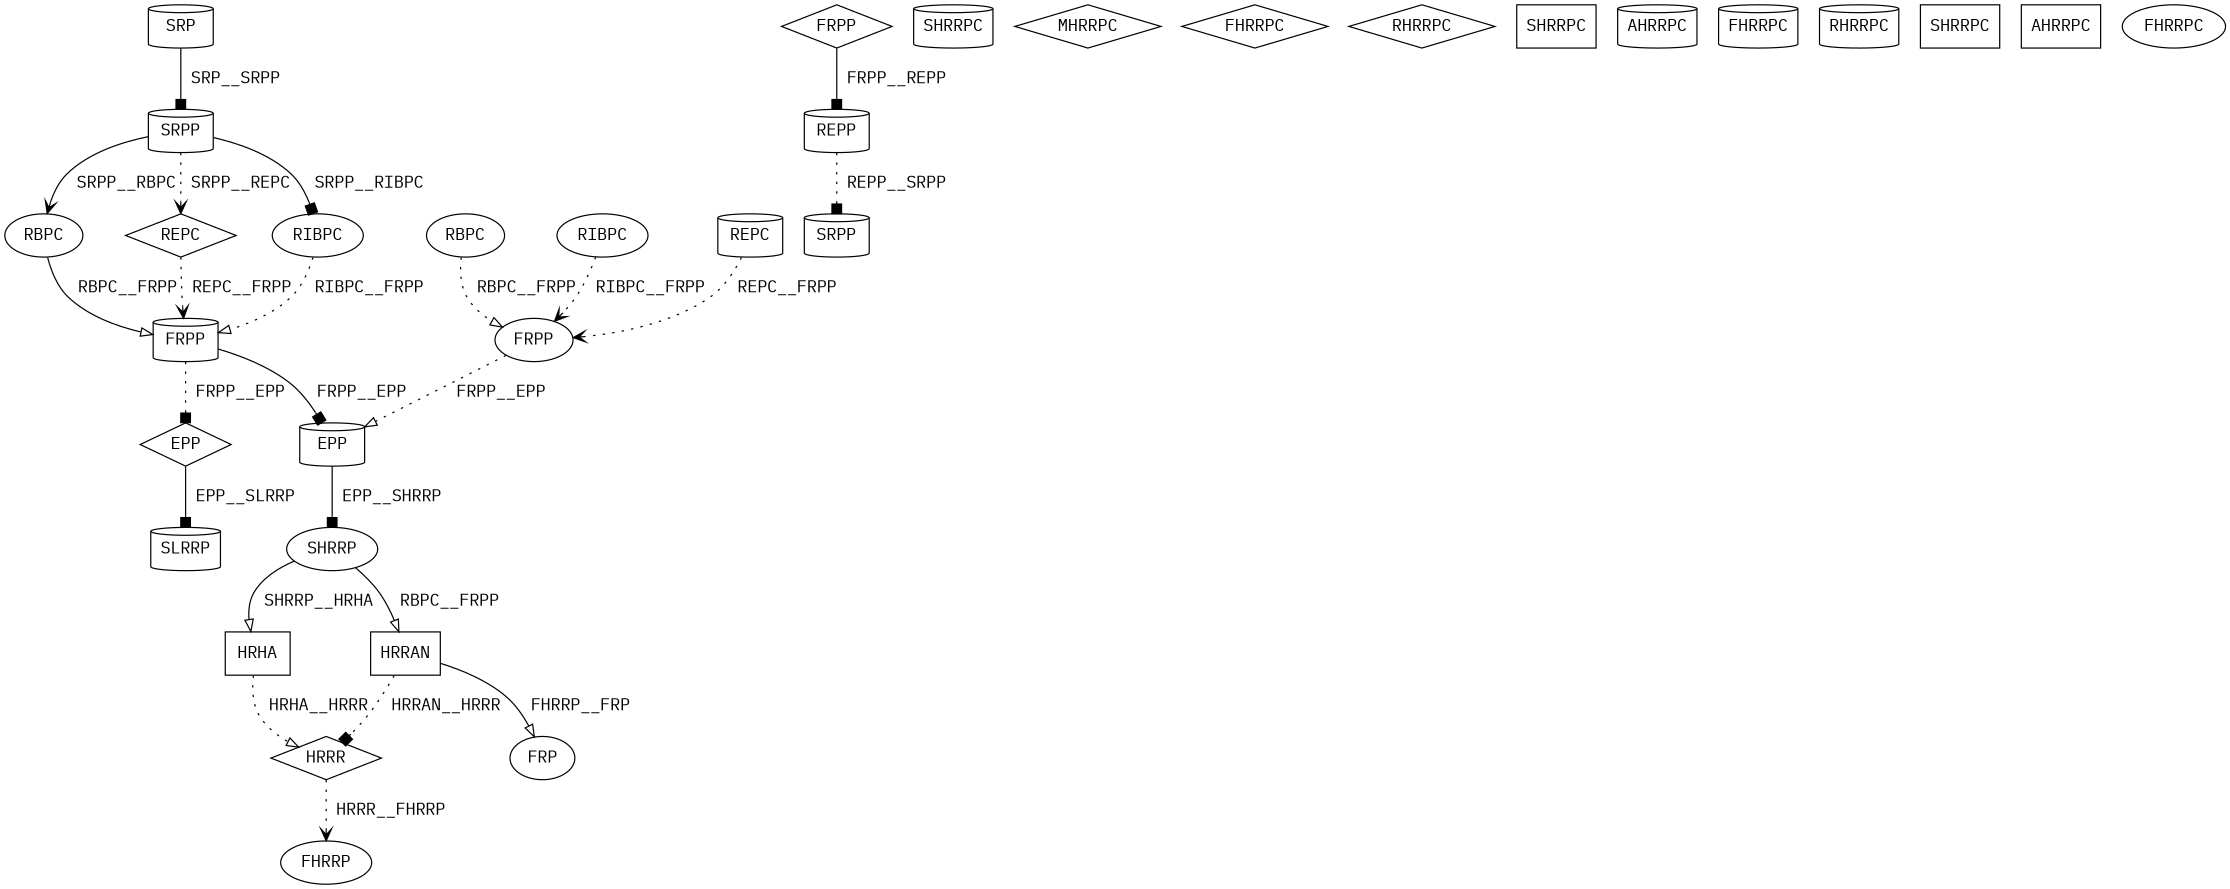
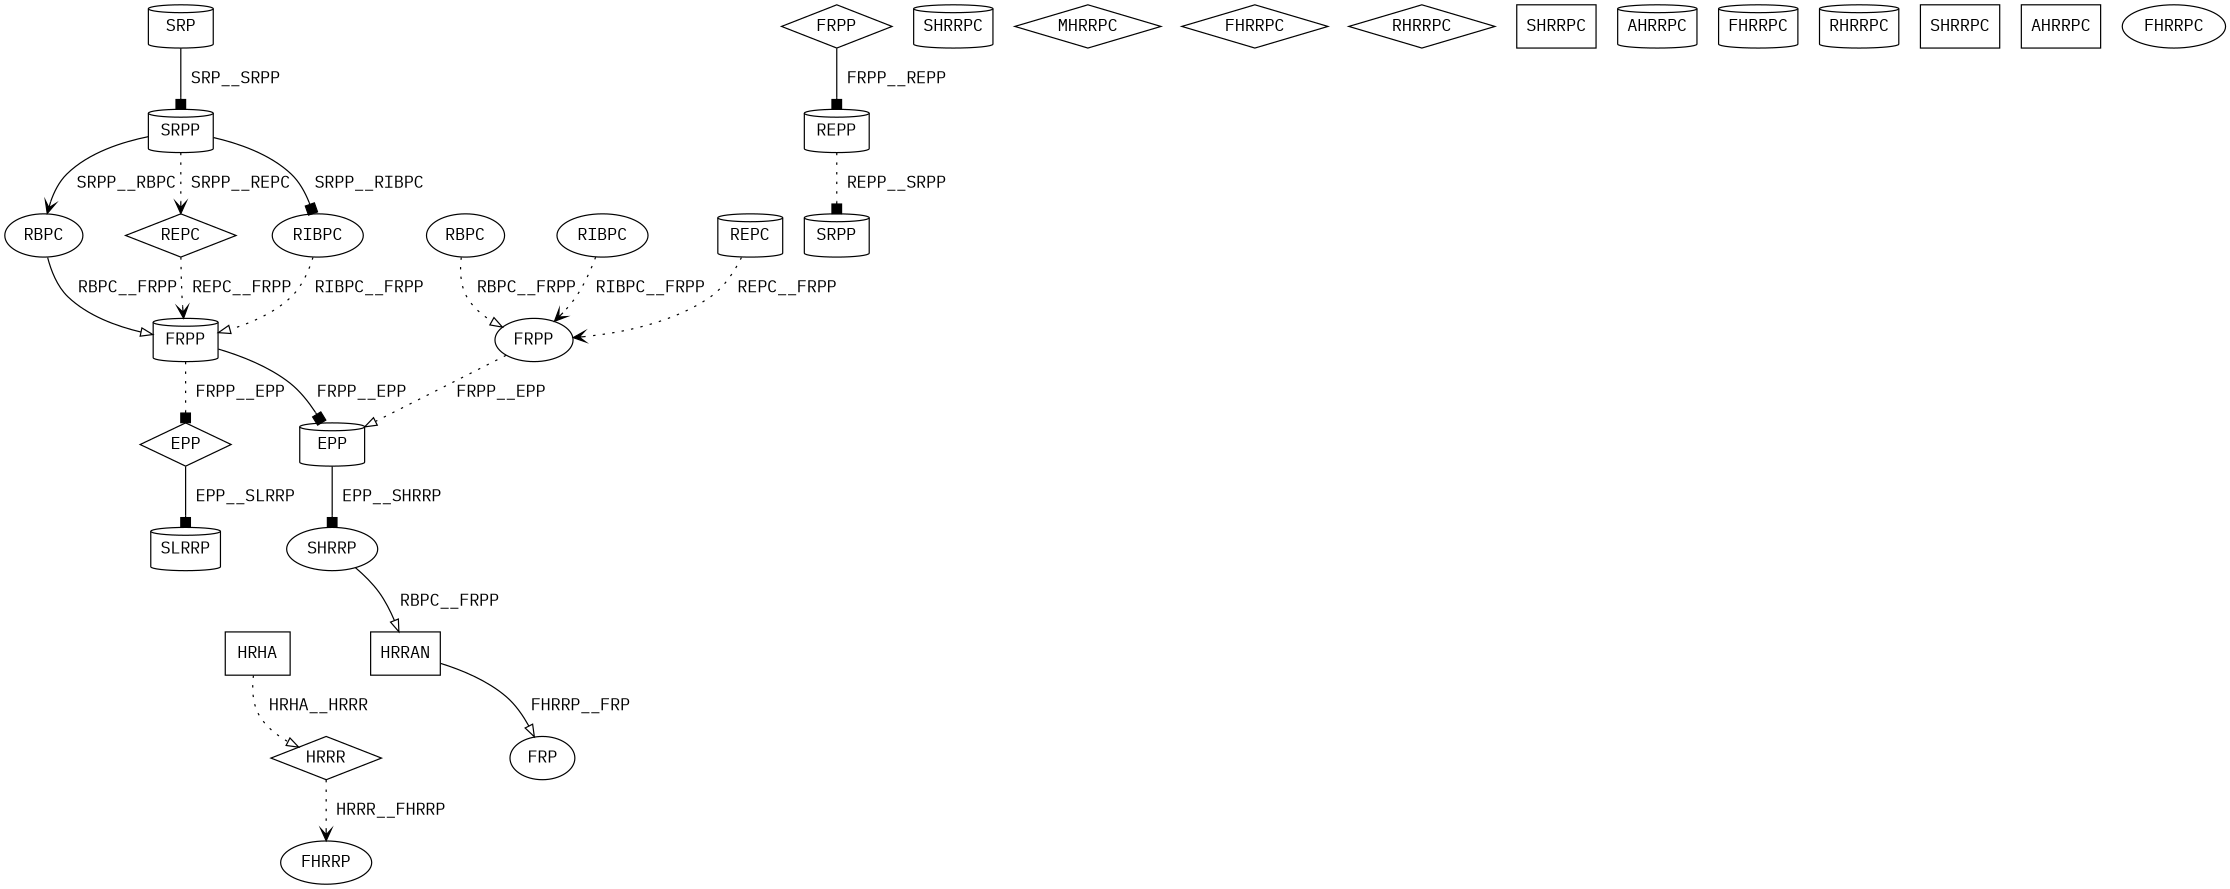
edge "SHRRP" -> "HRHA": removed, label "SHRRP__HRHA"
edge "HRRAN" -> "HRRR": removed, label "HRRAN__HRRR"
